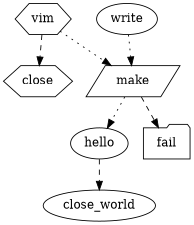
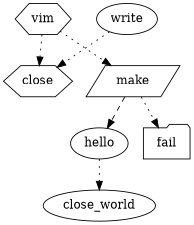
edge "vim" -> "close": style dashed -> dotted
edge "write" -> "make": now "write" -> "close"
edge "make" -> "hello": style dotted -> dashed
edge "make" -> "fail": style dashed -> dotted
edge "hello" -> "close_world": style dashed -> dotted
